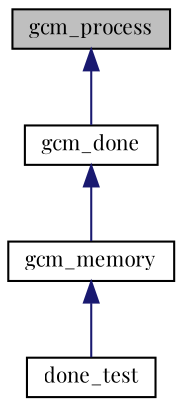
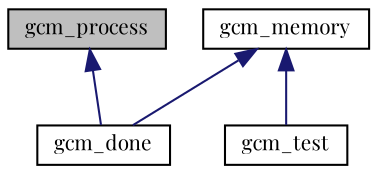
edge "gcm_memory" -> "gcm_done": reversed
node "done_test": label "done_test" -> "gcm_test"
